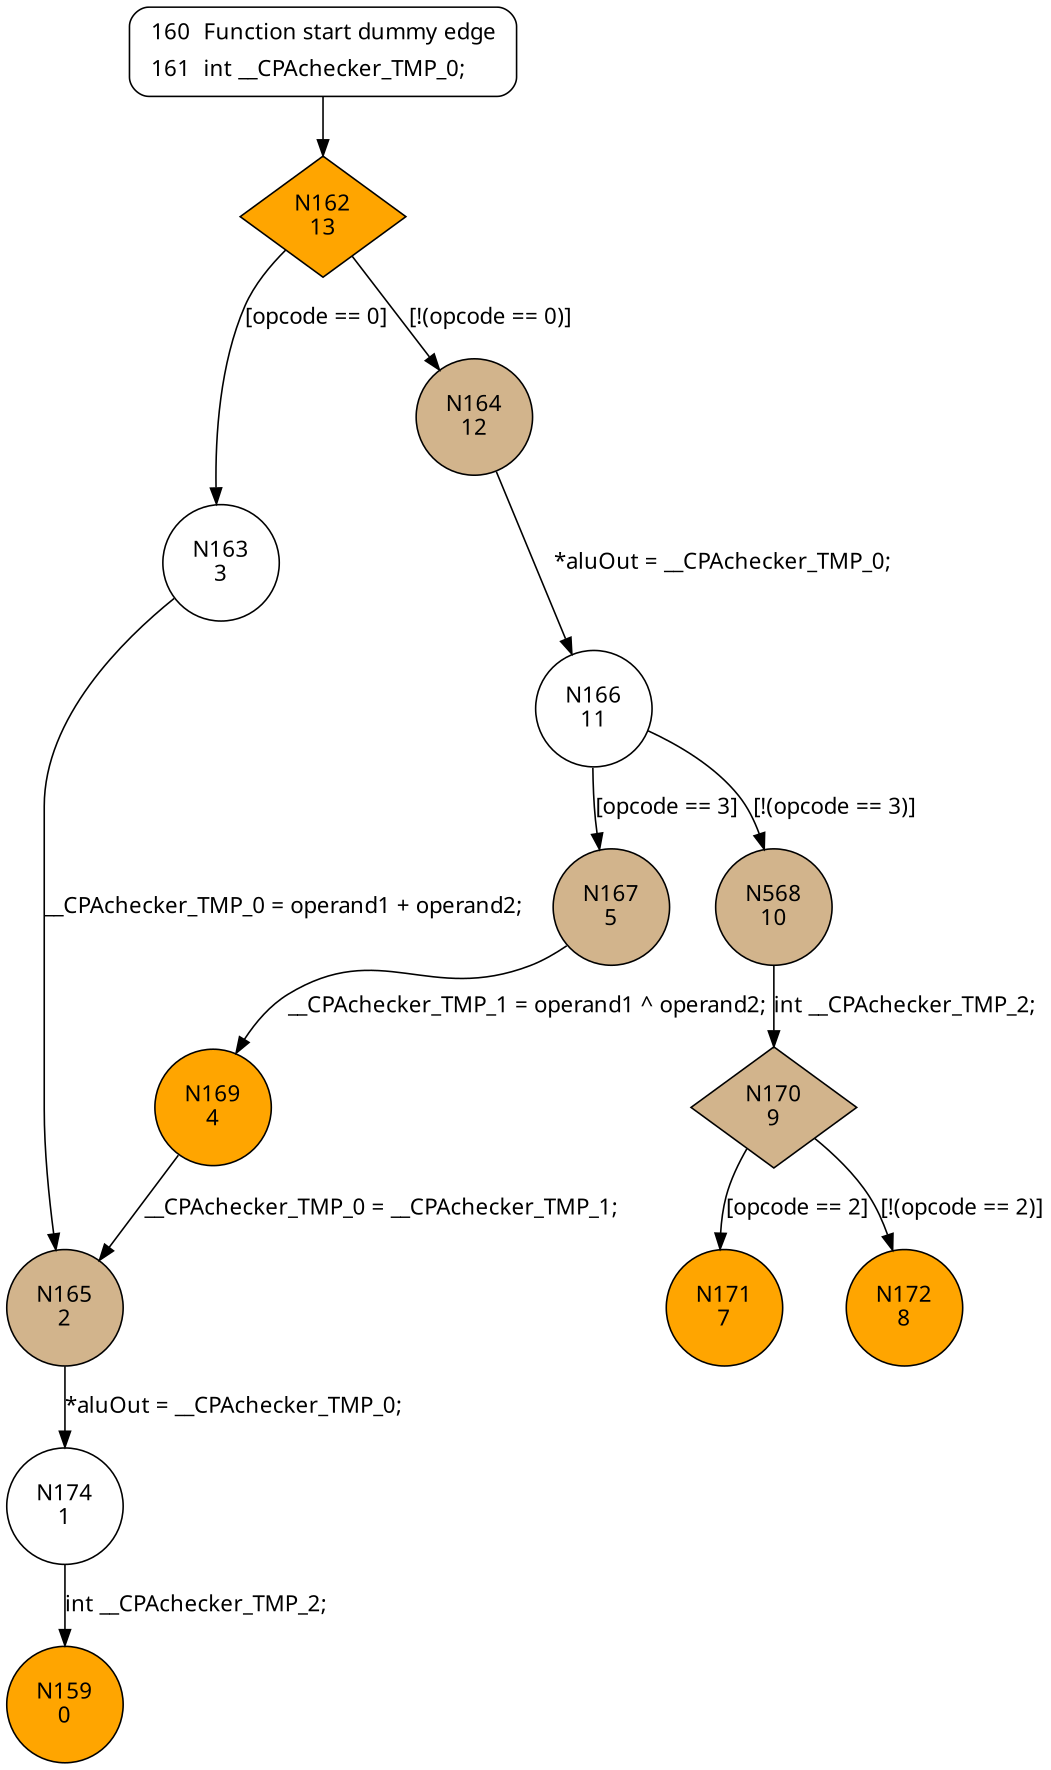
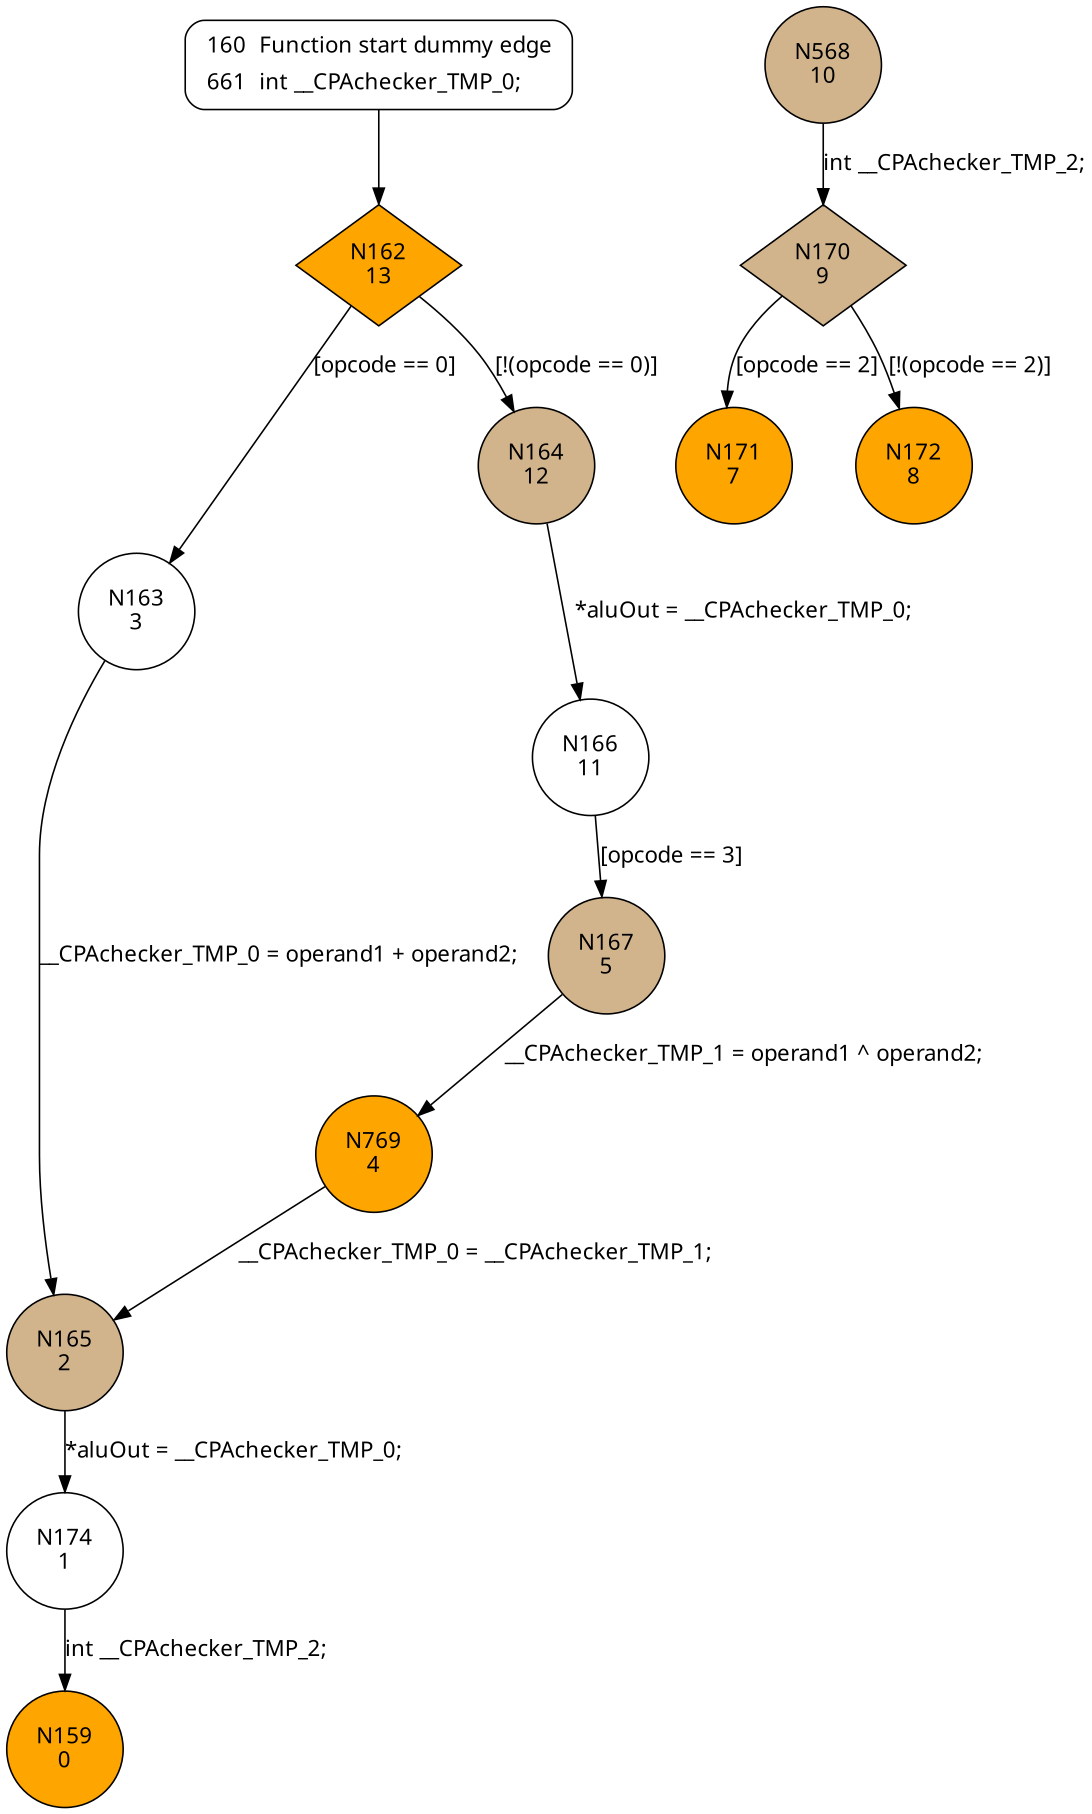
node "160": text "161" -> "661"
edge "N166 11" -> "N568 10": removed, label "[!(opcode == 3)]"
node "N169 4": label "N169 4" -> "N769 4"
